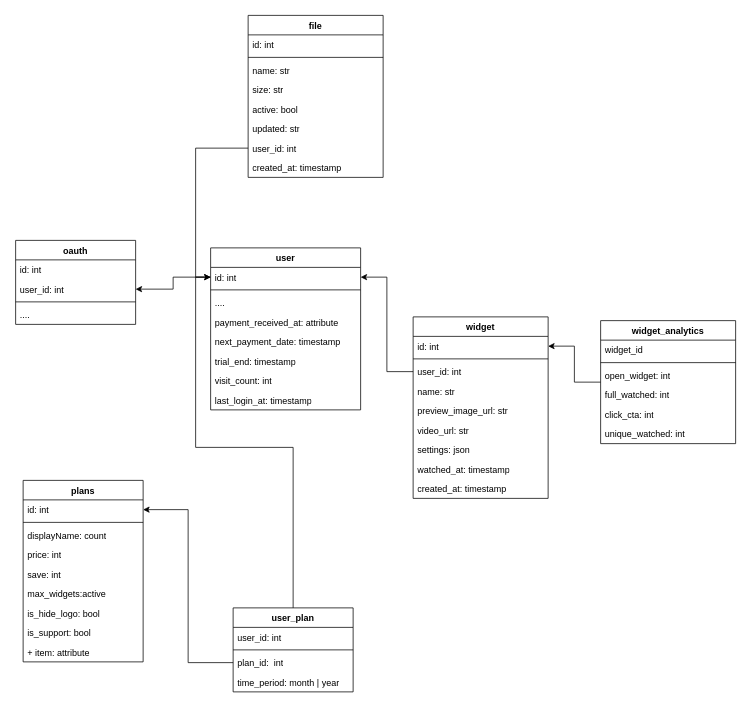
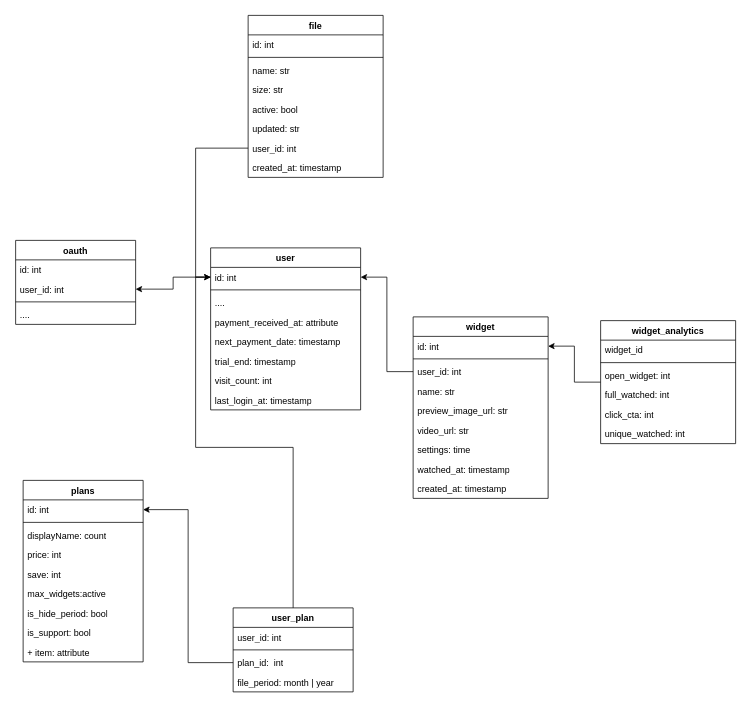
node "settings: json": label "settings: json" -> "settings: time"
node "is_hide_logo: bool": label "is_hide_logo: bool" -> "is_hide_period: bool"
node "time_period: month | year": label "time_period: month | year" -> "file_period: month | year"
